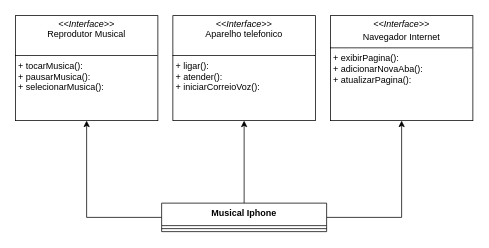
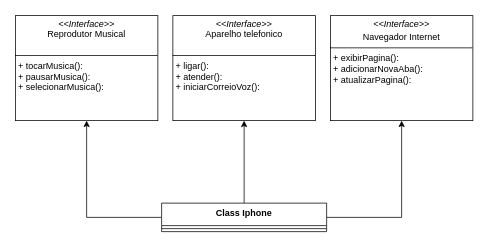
node "Musical Iphone": label "Musical Iphone" -> "Class Iphone"
